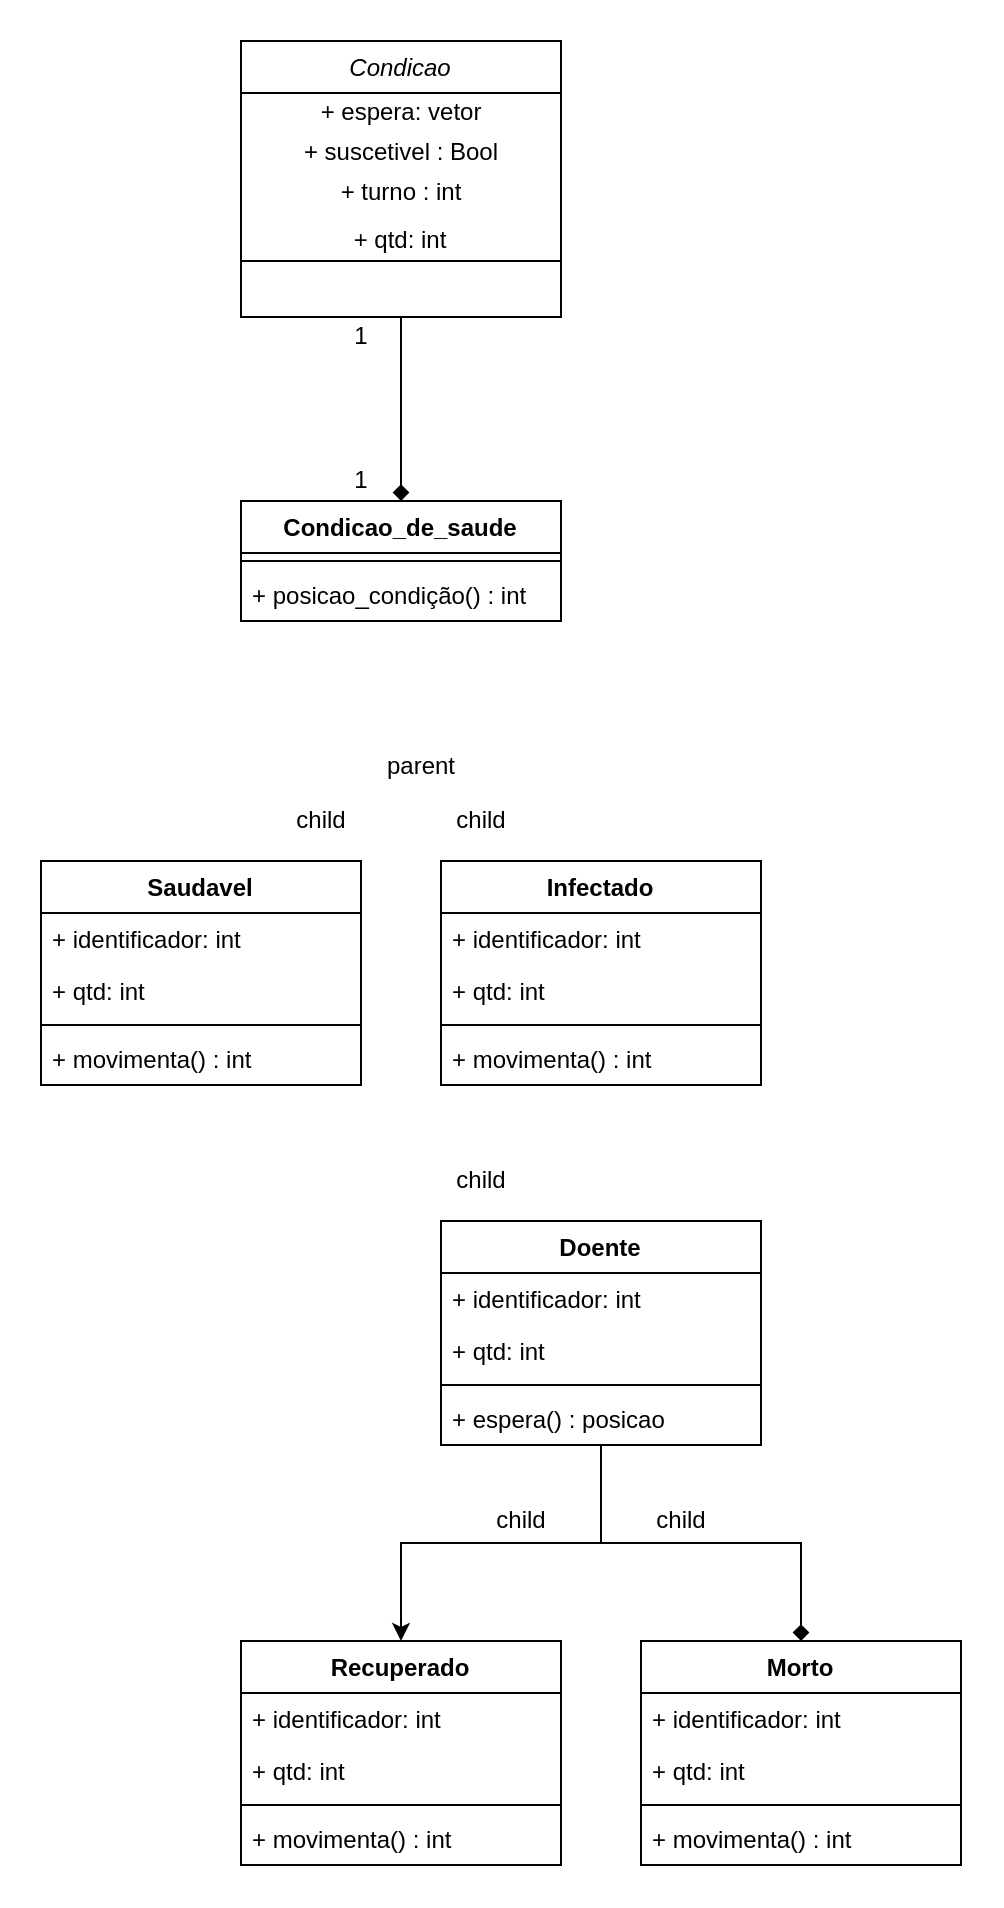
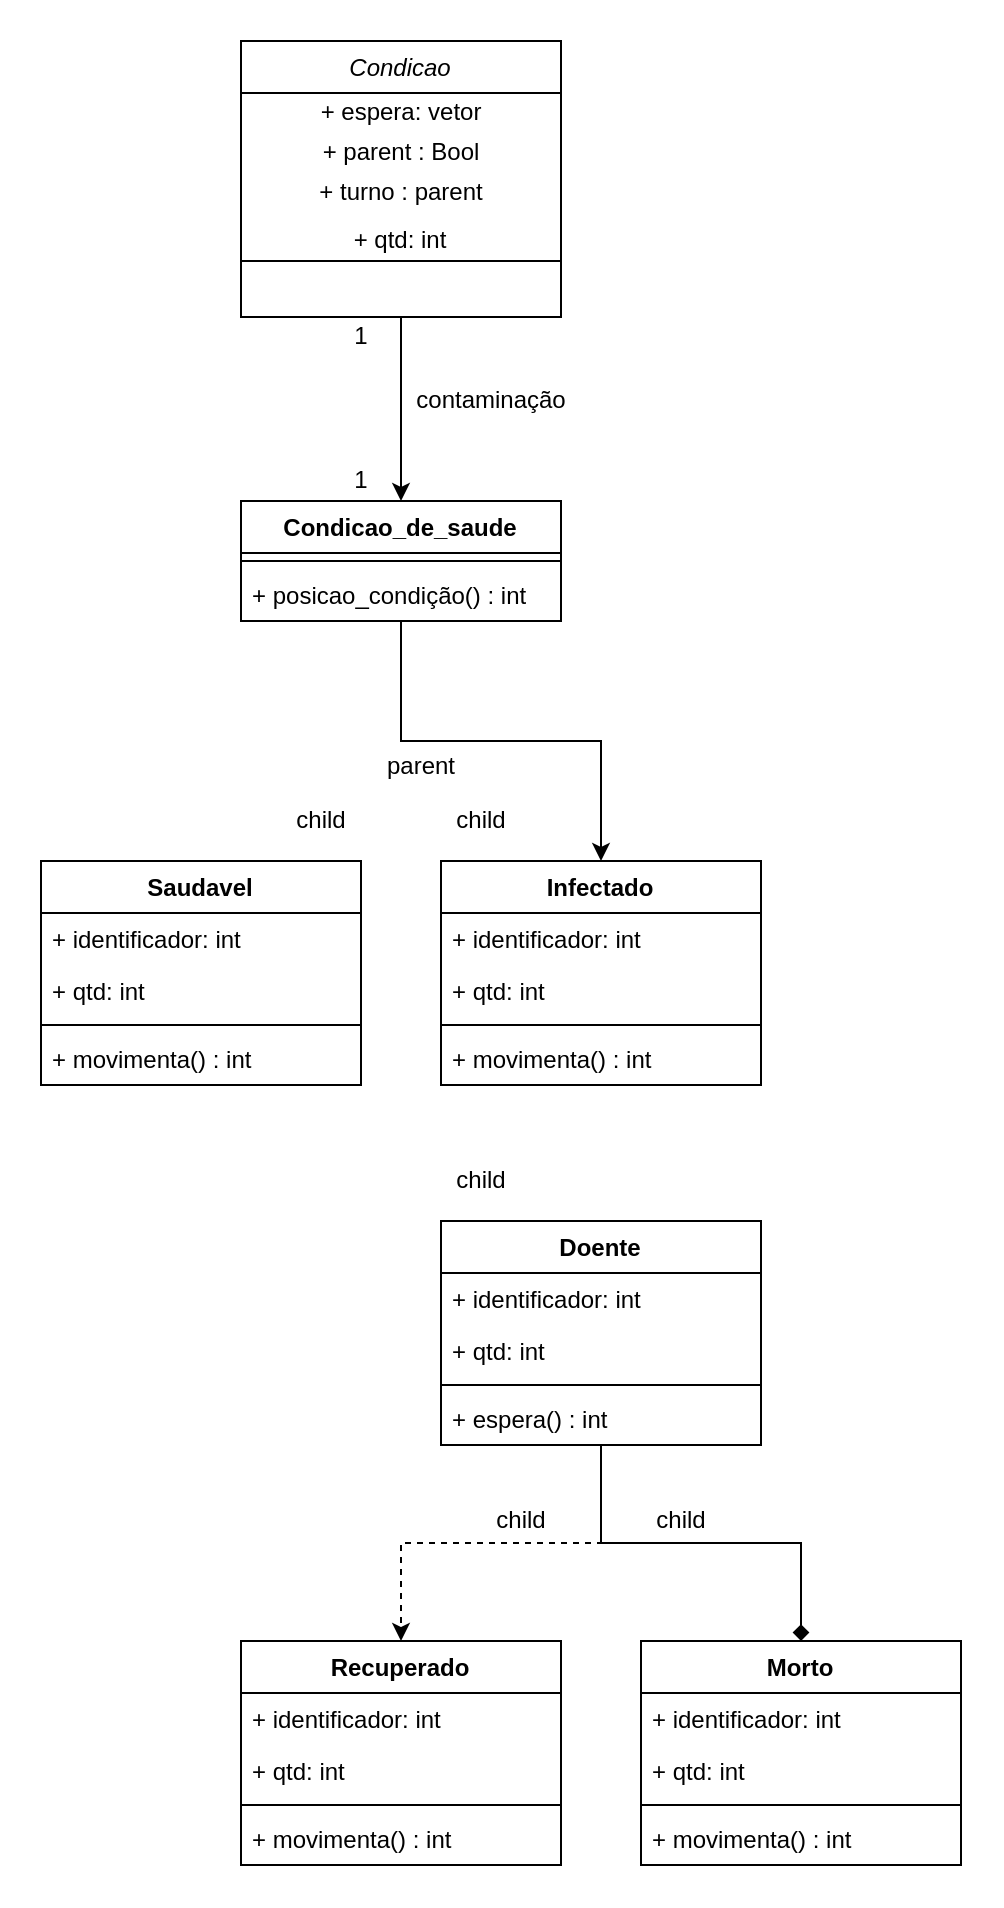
node "+ suscetivel : Bool": label "+ suscetivel : Bool" -> "+ parent : Bool"
node "+ turno : int": label "+ turno : int" -> "+ turno : parent"
node "contaminação": added
edge "Condicao" -> "Condicao_de_saude": arrowhead diamond -> classic
edge "Condicao_de_saude" -> "Infectado": added
node "+ espera() : posicao": label "+ espera() : posicao" -> "+ espera() : int"
edge "Doente" -> "Recuperado": style solid -> dashed
